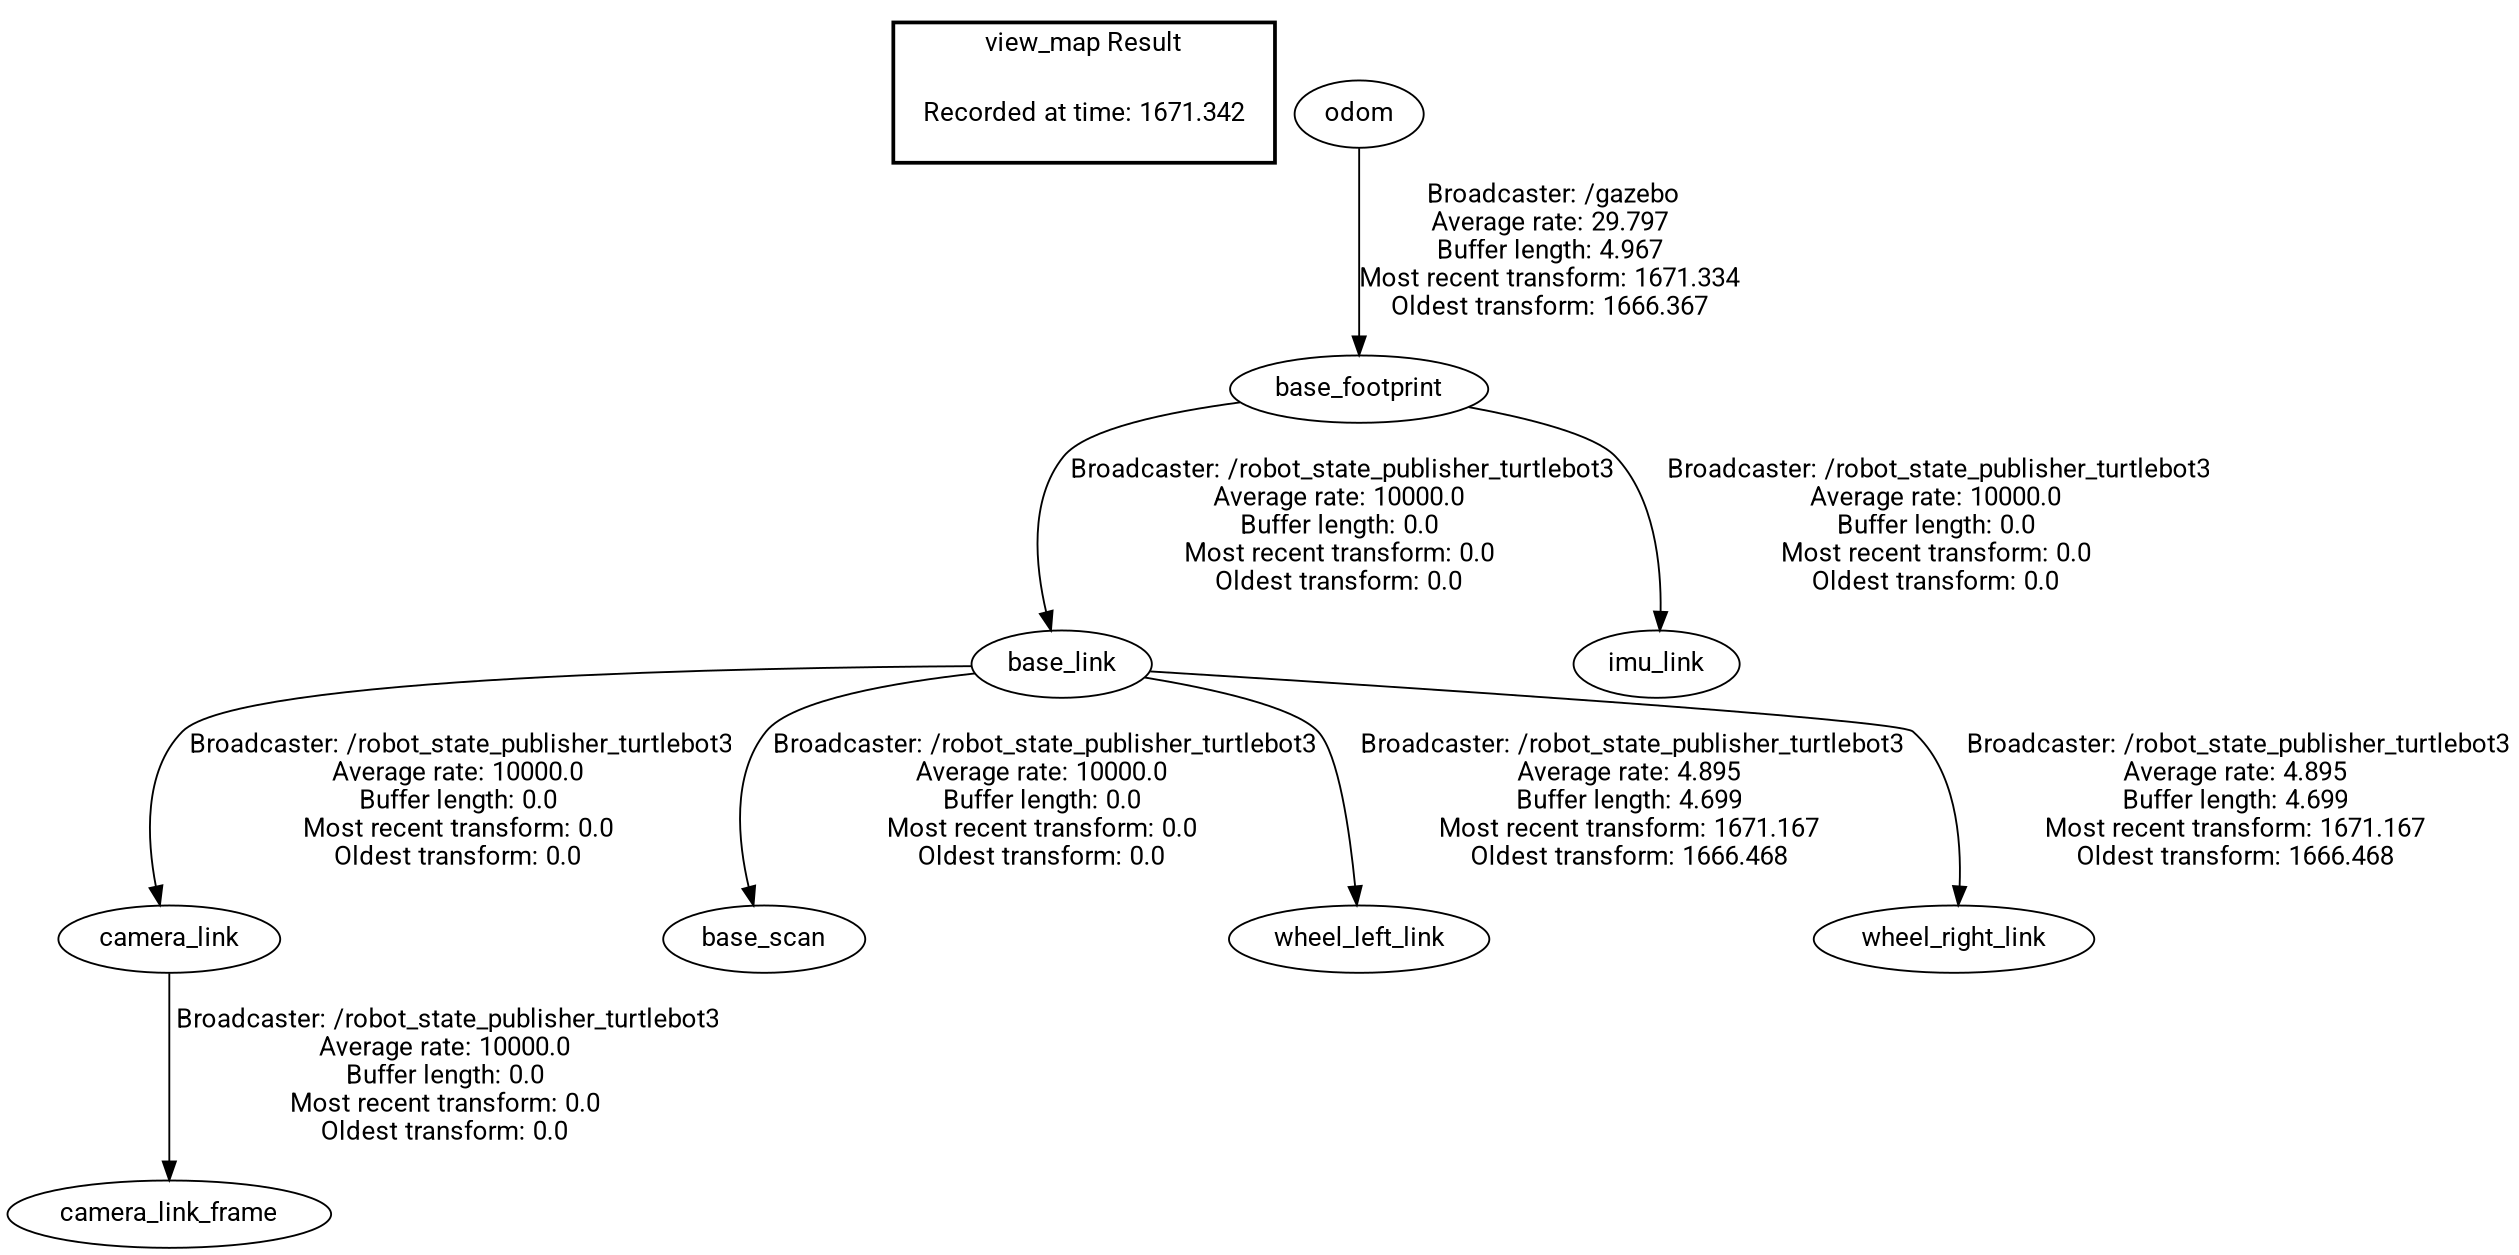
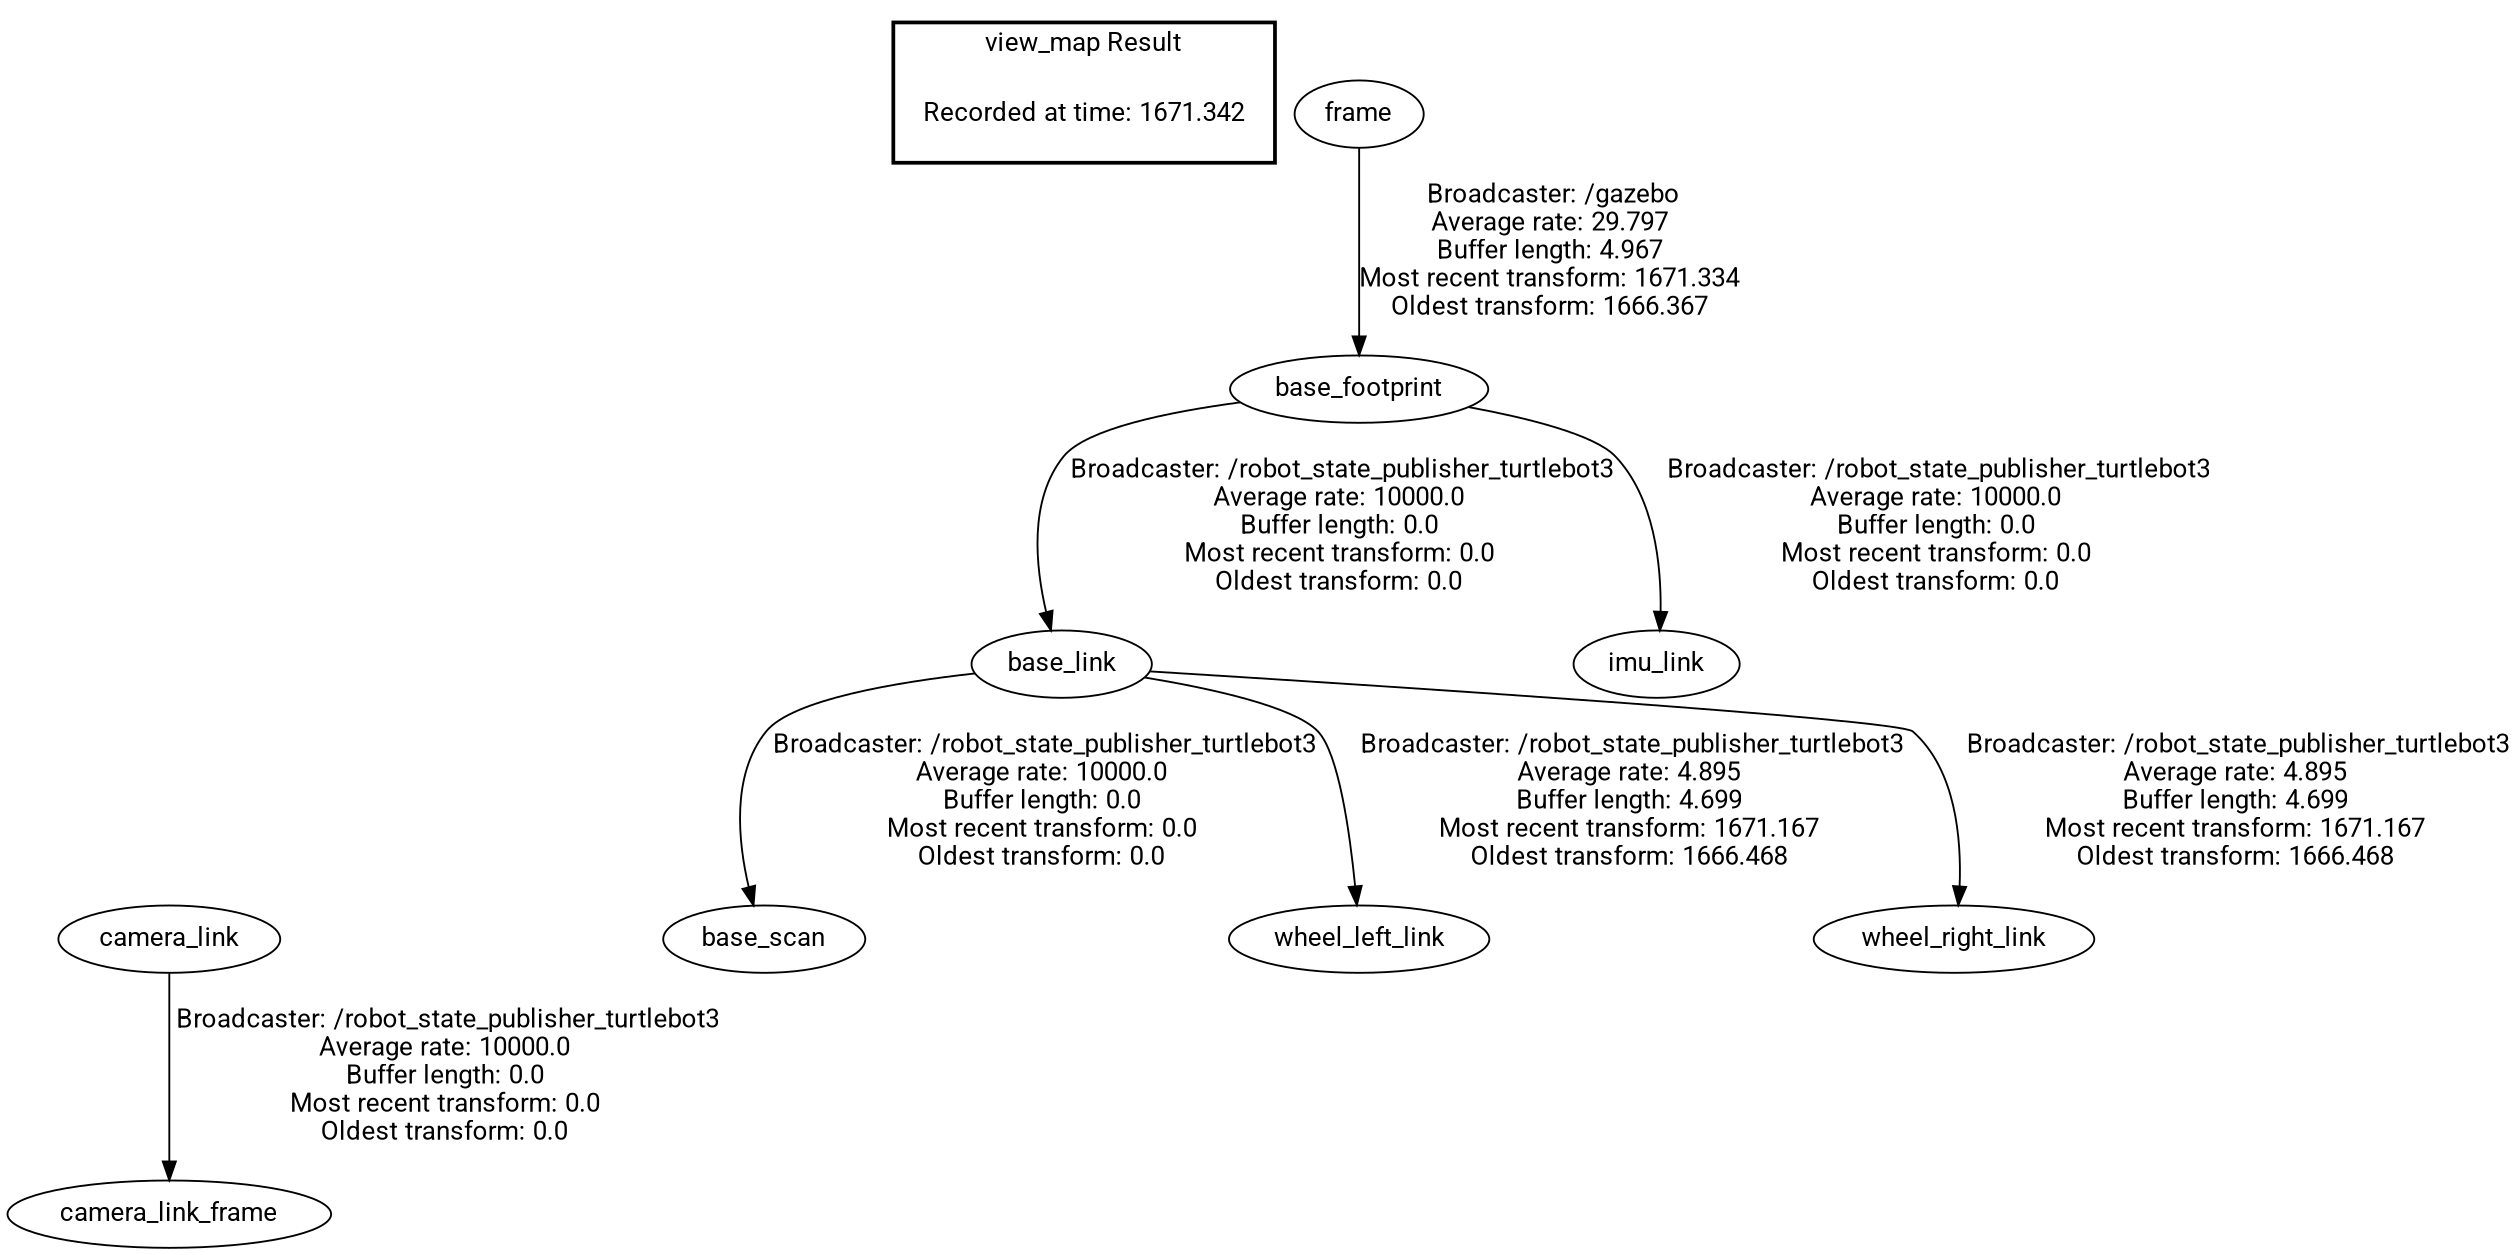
node "odom": label "odom" -> "frame"
edge "base_link" -> "camera_link": removed, label "Broadcaster: /robot_state_publisher_turtlebot3 Average rate: 10000.0 Buffer length: 0.0 Most recent transform: 0.0 Oldest transform: 0.0"
